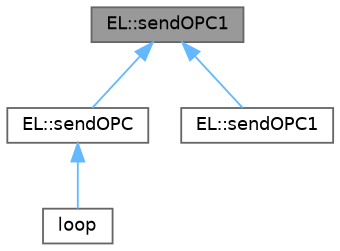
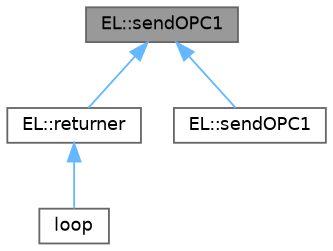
node "EL::sendOPC": label "EL::sendOPC" -> "EL::returner"
